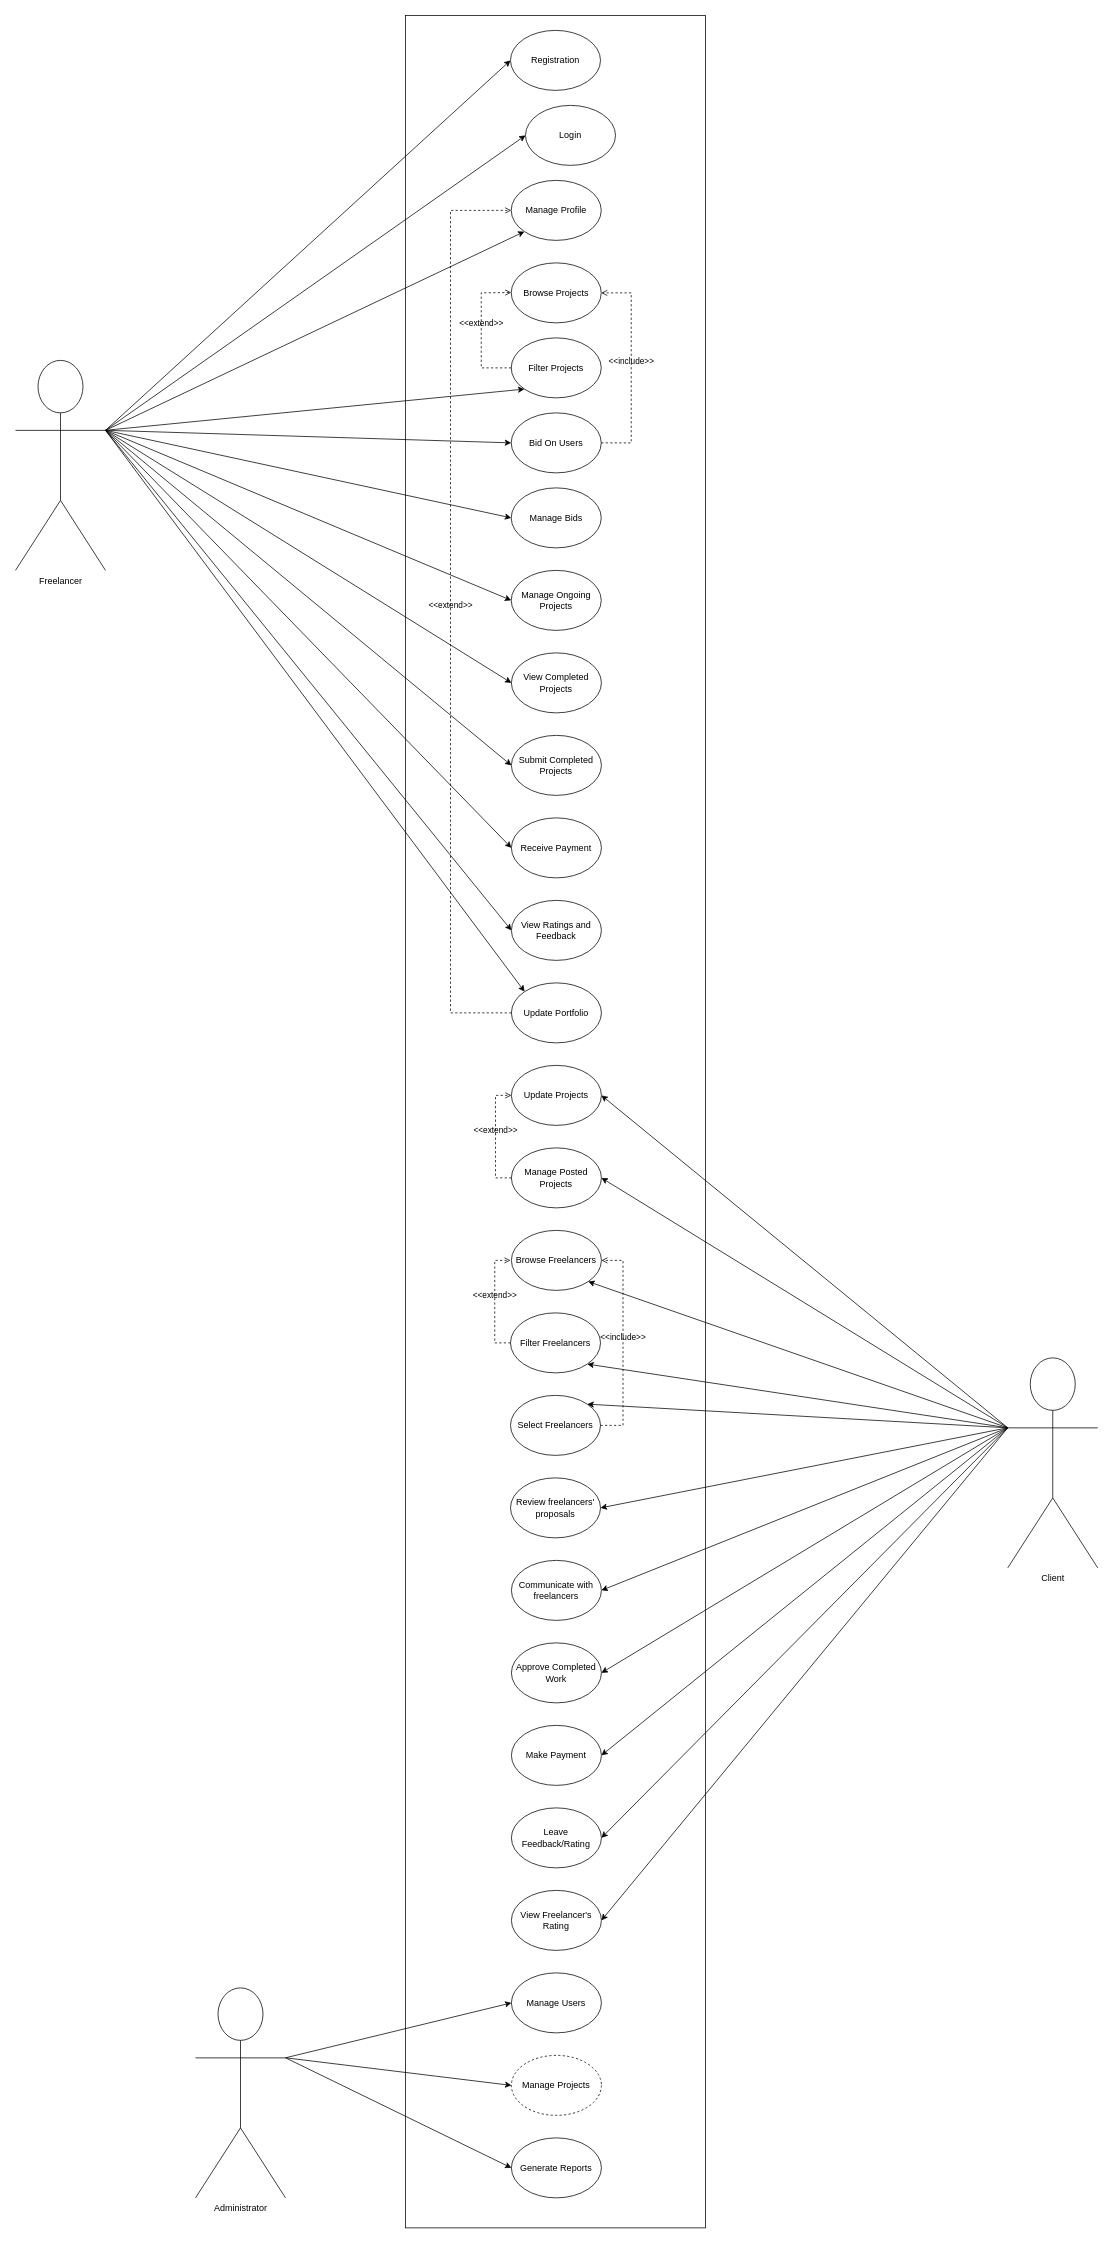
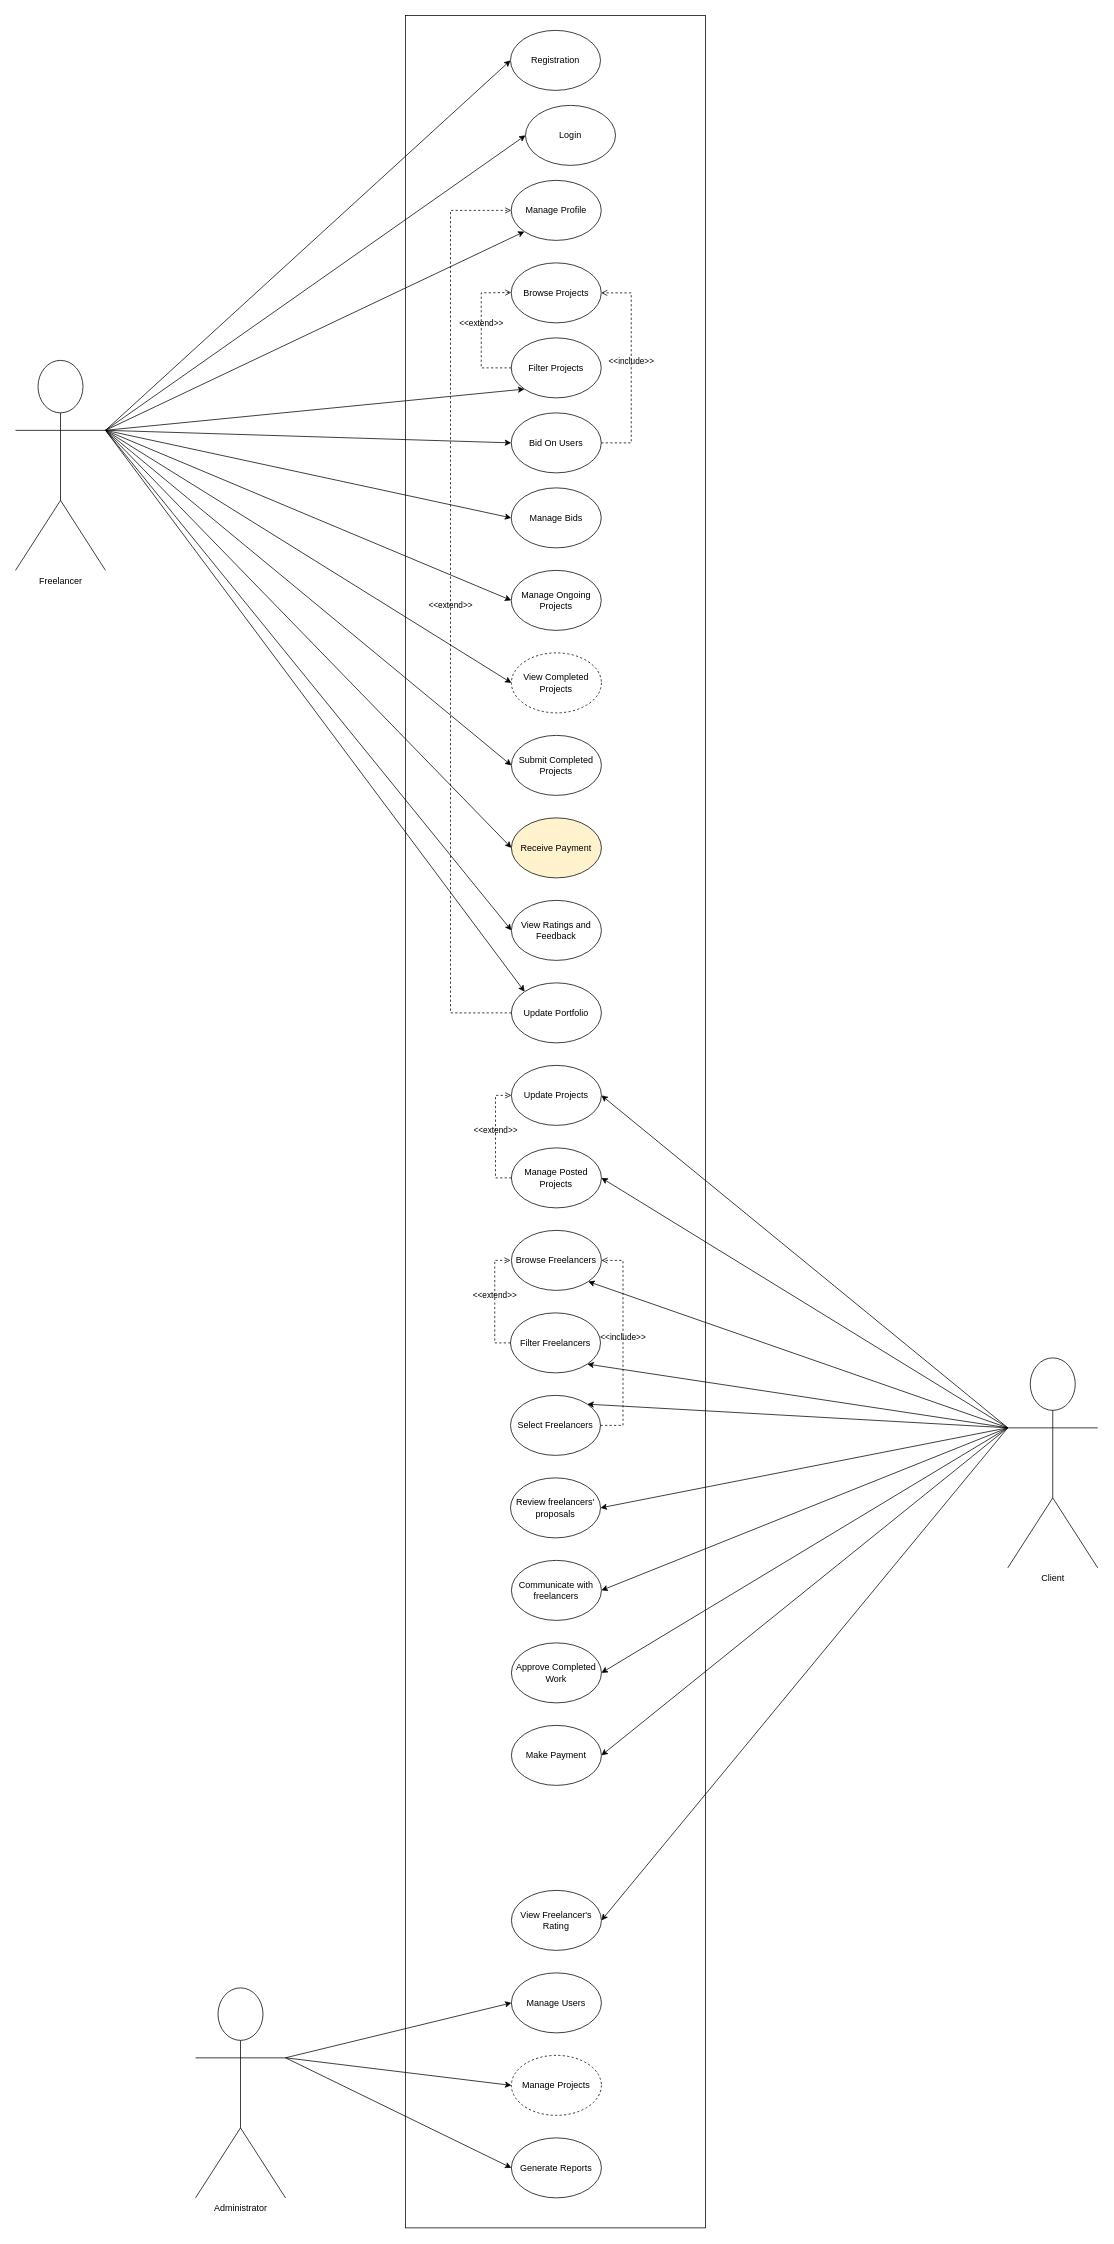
node "View Completed Projects": style solid -> dashed
node "Receive Payment": fillcolor #ffffff -> #fff2cc
edge "Client" -> "Leave Feedback/Rating": removed
node "Leave Feedback/Rating": removed
